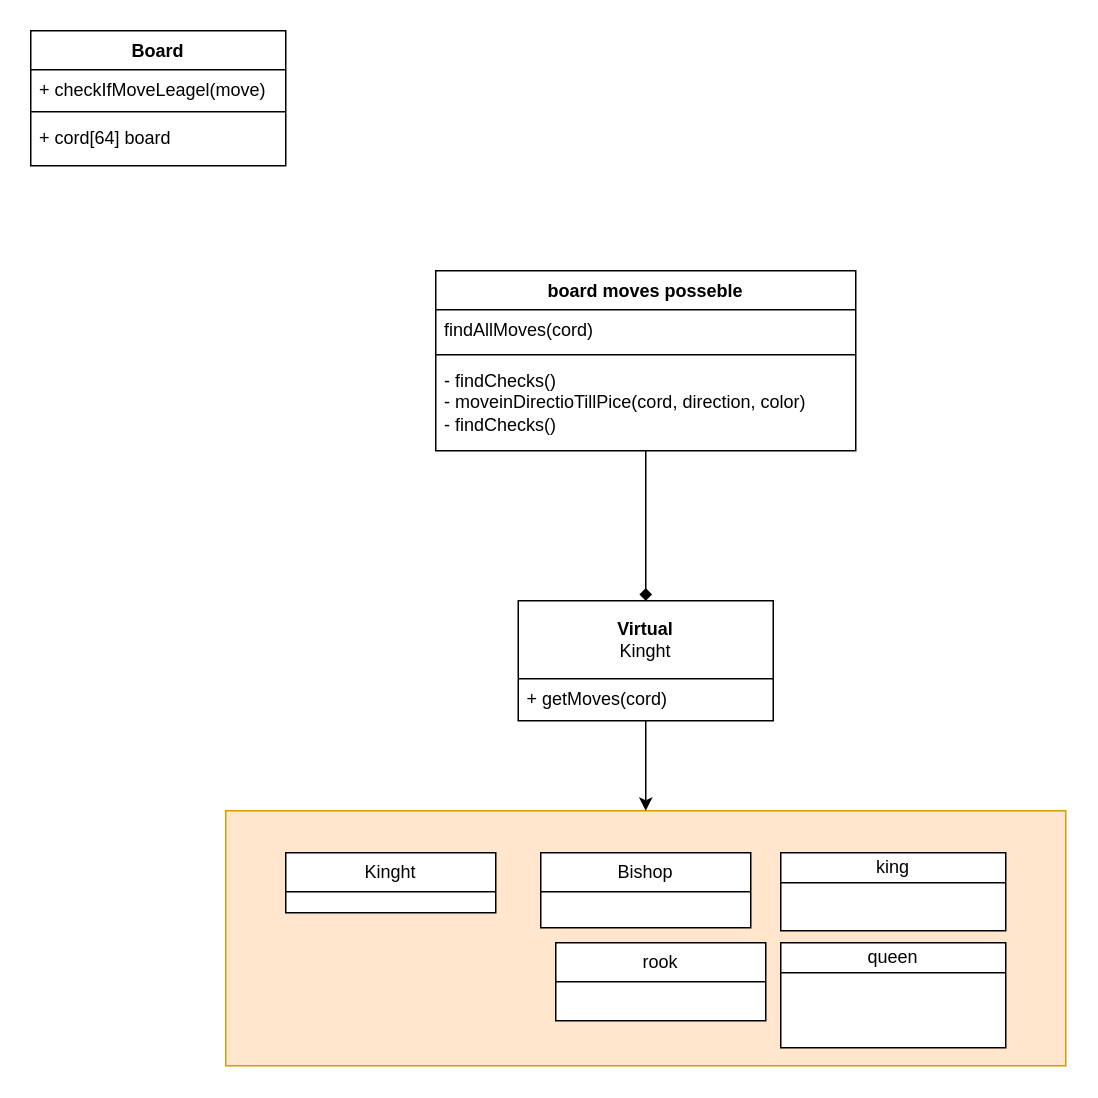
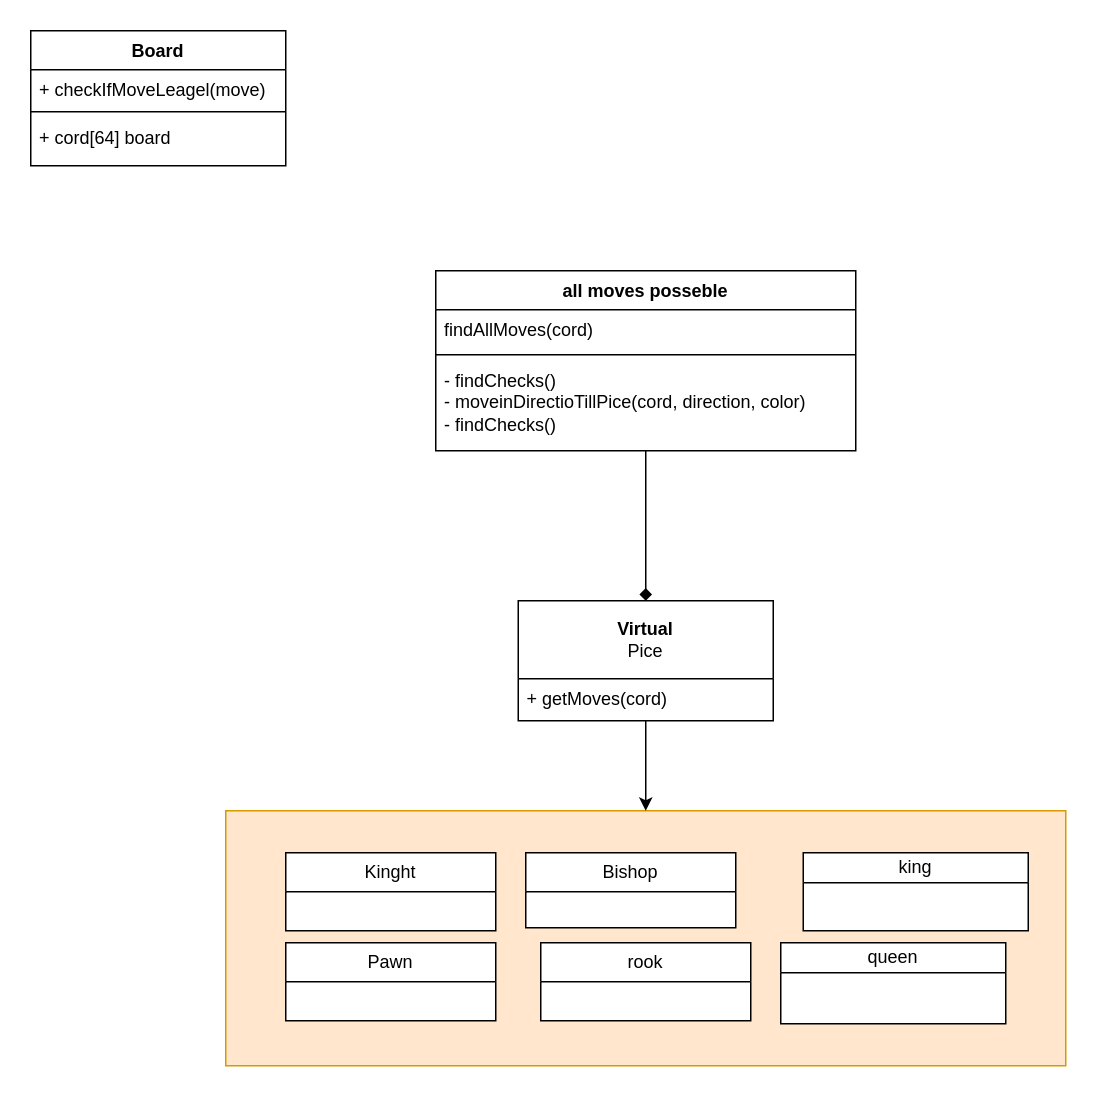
node "board moves posseble": label "board moves posseble" -> "all moves posseble"
node "Virtual Kinght": label "Virtual Kinght" -> "Virtual Pice"
node "Kinght": size 210x60 -> 210x78
node "Bishop": moved (646, 890) -> (631, 890)
node "king": moved (893, 892) -> (916, 892)
node "Pawn": added
node "rook": moved (661, 982) -> (646, 982)
node "queen": size 225x105 -> 225x81
